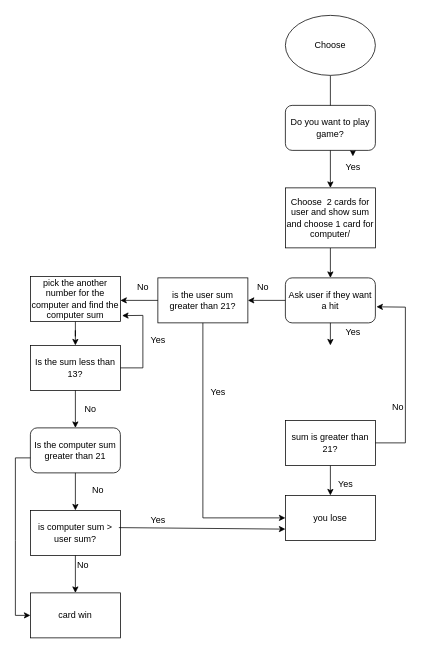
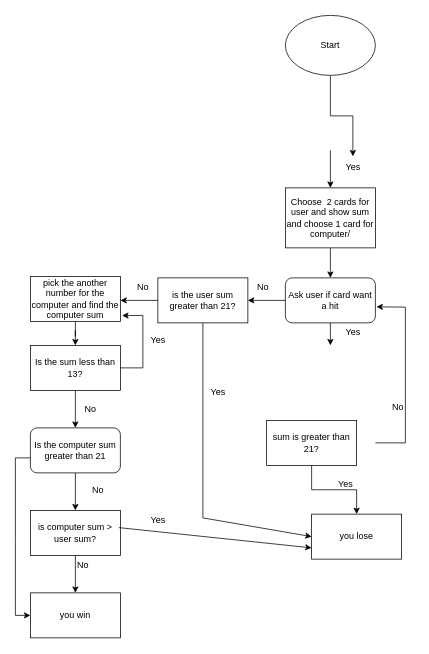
node "Choose": label "Choose" -> "Start"
node "Do you want to play game?": removed
node "Ask user if they want a hit": label "Ask user if they want a hit" -> "Ask user if card want a hit"
node "sum is greater than 21?": moved (330, 443) -> (312, 443)
node "you lose": moved (330, 518) -> (357, 537)
node "card win": label "card win" -> "you win"
